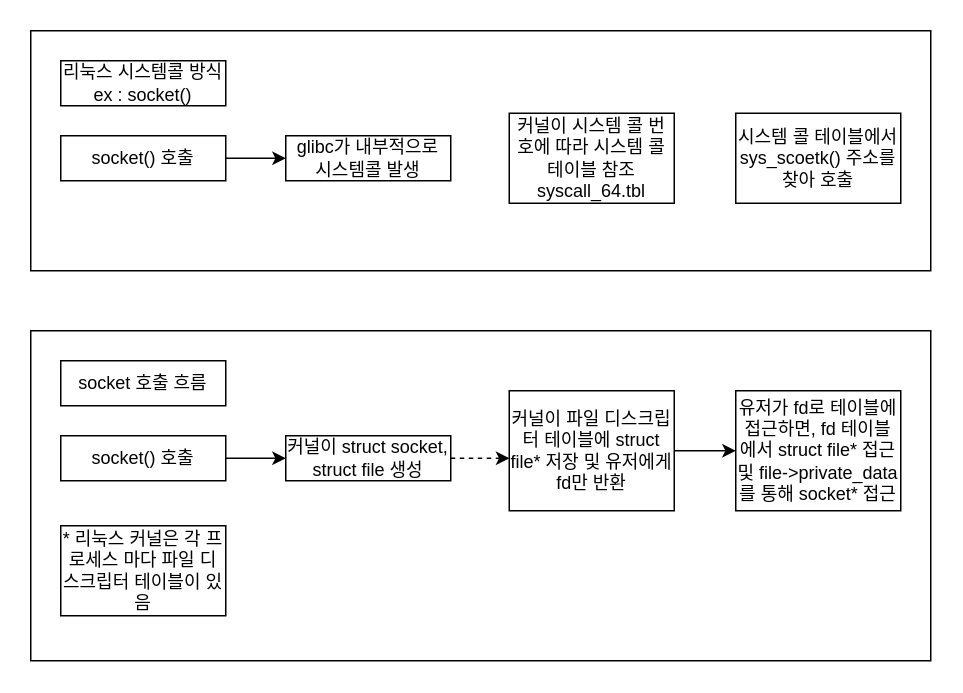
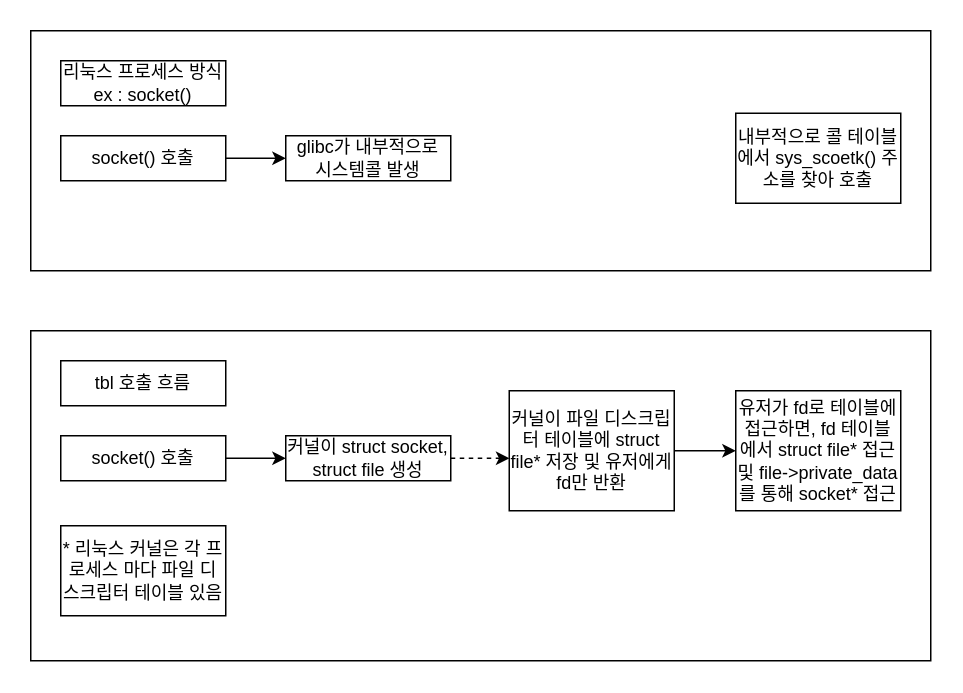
node "리눅스 시스템콜 방식 ex : socket()": label "리눅스 시스템콜 방식 ex : socket()" -> "리눅스 프로세스 방식 ex : socket()"
node "커널이 시스템 콜 번호에 따라 시스템 콜 테이블 참조syscall_64.tbl": removed
node "시스템 콜 테이블에서 sys_scoetk() 주소를 찾아 호출": label "시스템 콜 테이블에서 sys_scoetk() 주소를 찾아 호출" -> "내부적으로 콜 테이블에서 sys_scoetk() 주소를 찾아 호출"
node "socket 호출 흐름": label "socket 호출 흐름" -> "tbl 호출 흐름"
node "* 리눅스 커널은 각 프로세스 마다 파일 디스크립터 테이블이 있음": label "* 리눅스 커널은 각 프로세스 마다 파일 디스크립터 테이블이 있음" -> "* 리눅스 커널은 각 프로세스 마다 파일 디스크립터 테이블 있음"
